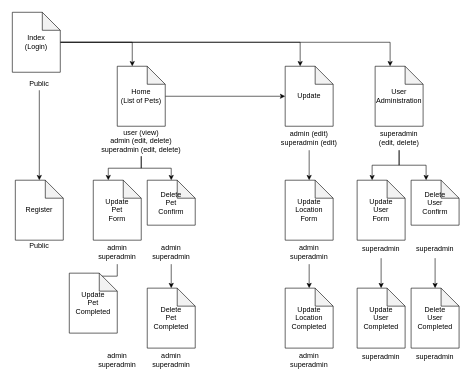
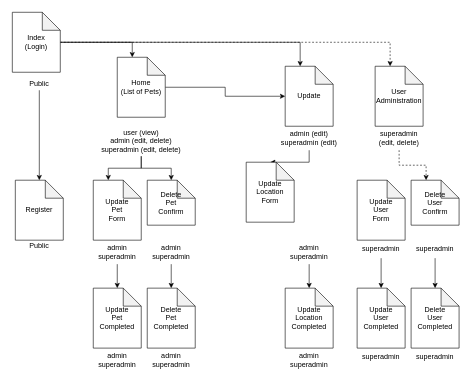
edge "Index (Login)" -> "User Administration": style solid -> dashed
node "Home (List of Pets)": moved (141, 96) -> (141, 87)
edge "superadmin (edit, delete)" -> "Delete User Confirm": style solid -> dashed
edge "superadmin (edit, delete)" -> "Update User Form": removed
node "Update Location Form": moved (309, 210) -> (270, 192)
node "Update Pet Completed": moved (93, 303) -> (117, 318)
